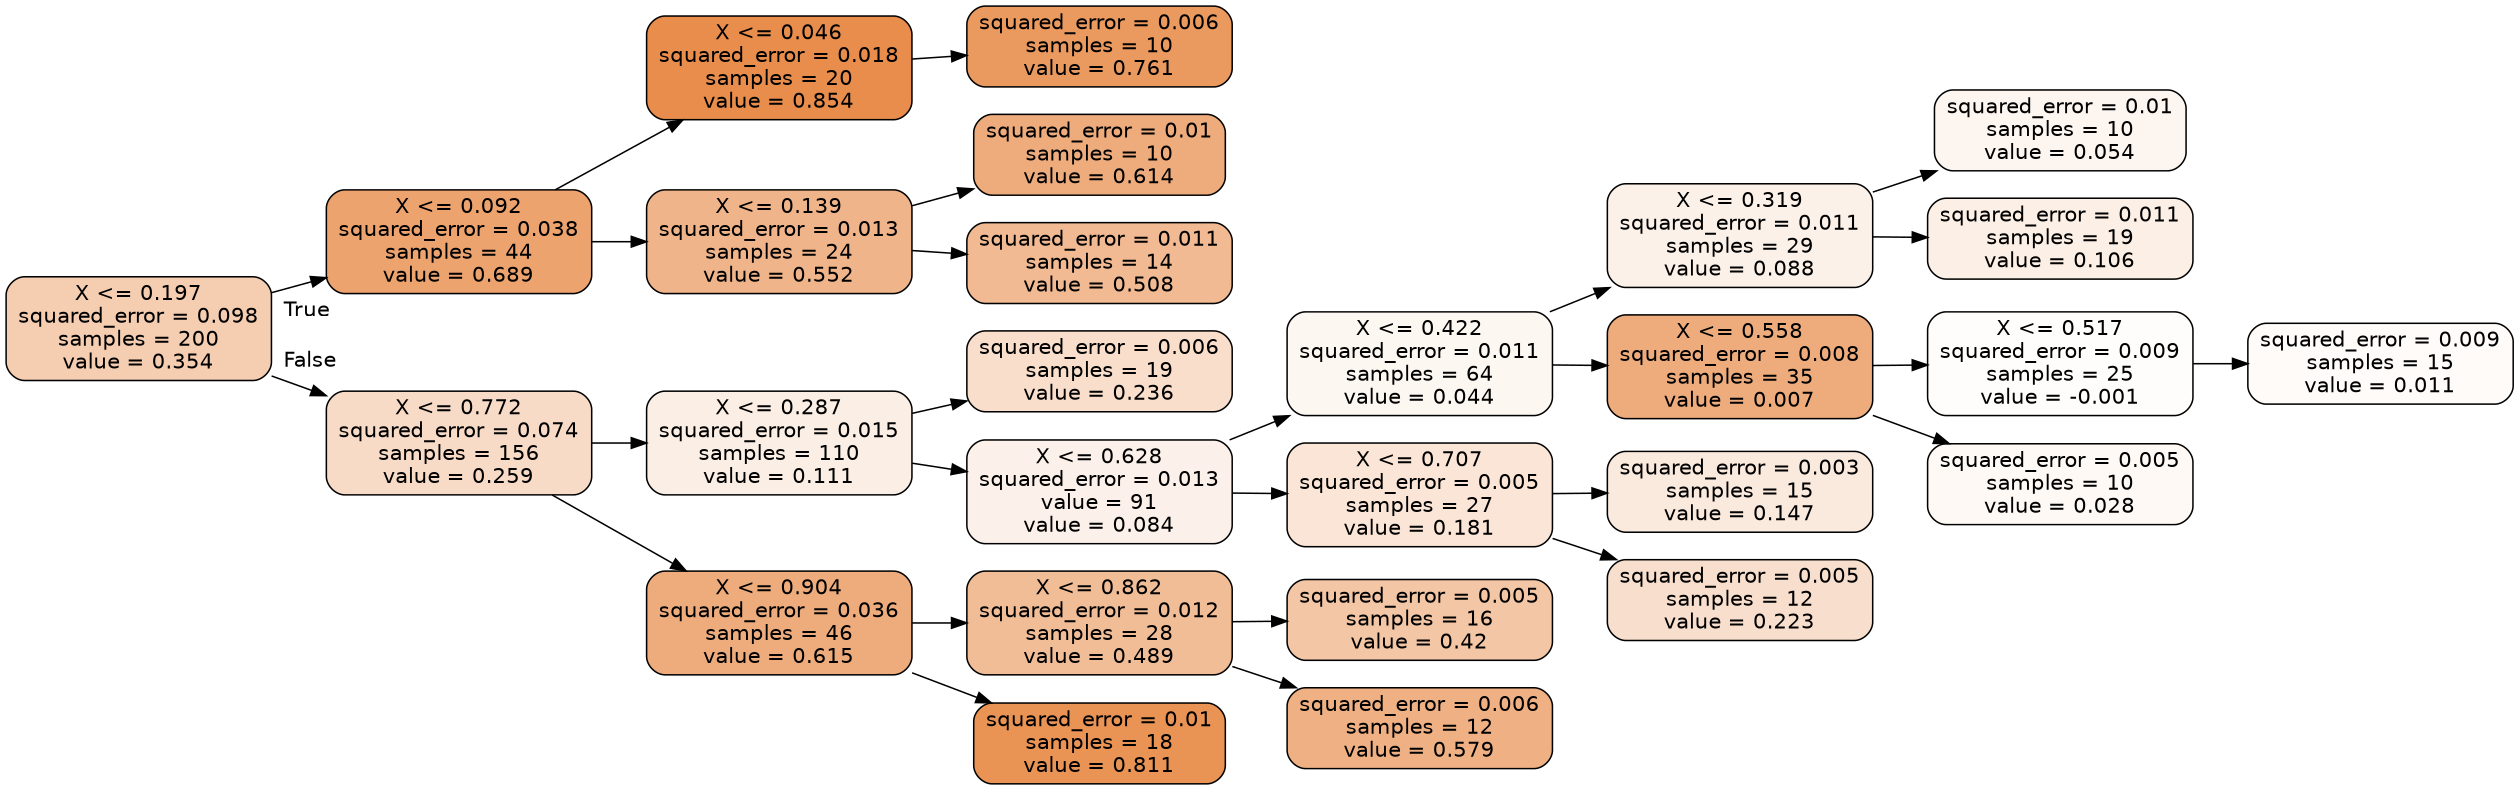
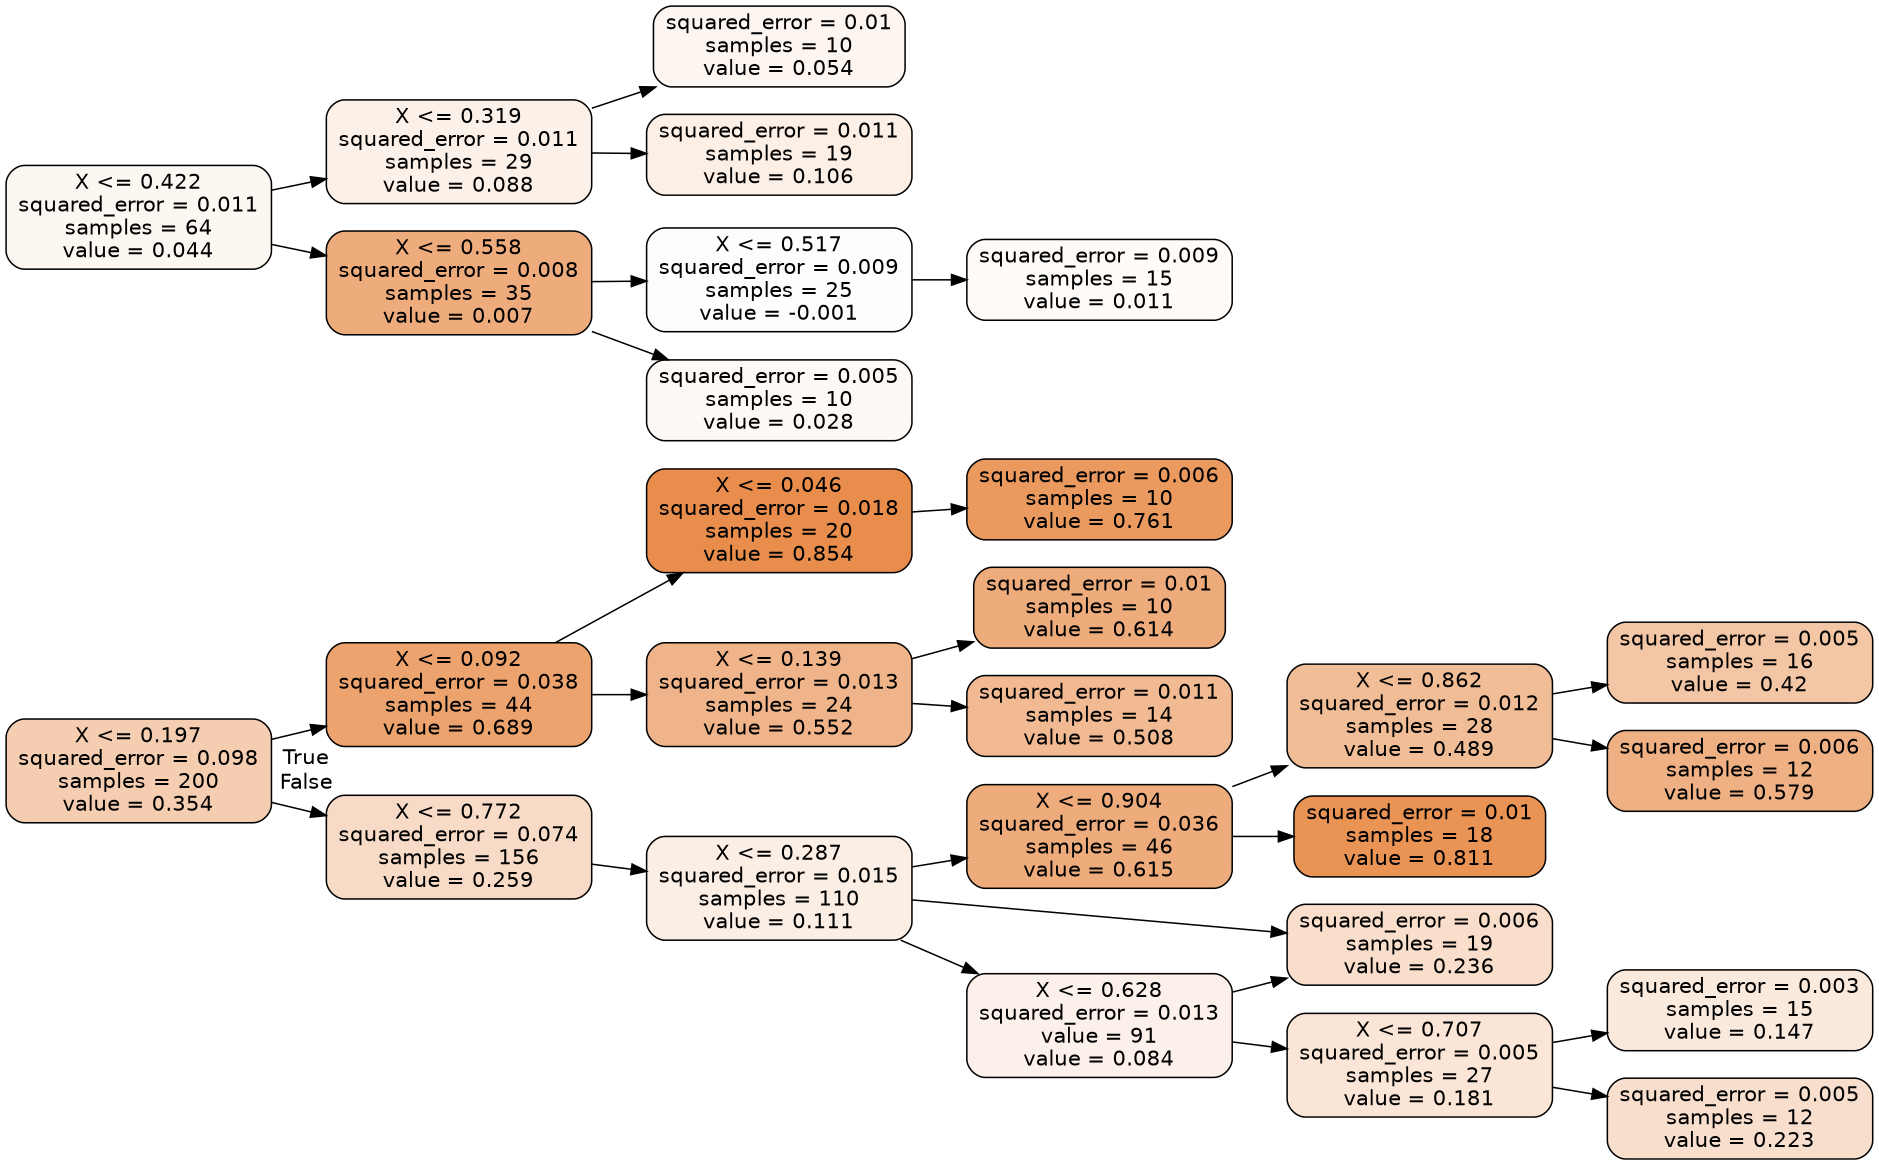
edge "X <= 0.628 squared_error = 0.013 value = 91 value = 0.084" -> "X <= 0.422 squared_error = 0.011 samples = 64 value = 0.044": now "X <= 0.628 squared_error = 0.013 value = 91 value = 0.084" -> "squared_error = 0.006 samples = 19 value = 0.236"
edge "X <= 0.772 squared_error = 0.074 samples = 156 value = 0.259" -> "X <= 0.904 squared_error = 0.036 samples = 46 value = 0.615": now "X <= 0.287 squared_error = 0.015 samples = 110 value = 0.111" -> "X <= 0.904 squared_error = 0.036 samples = 46 value = 0.615"
